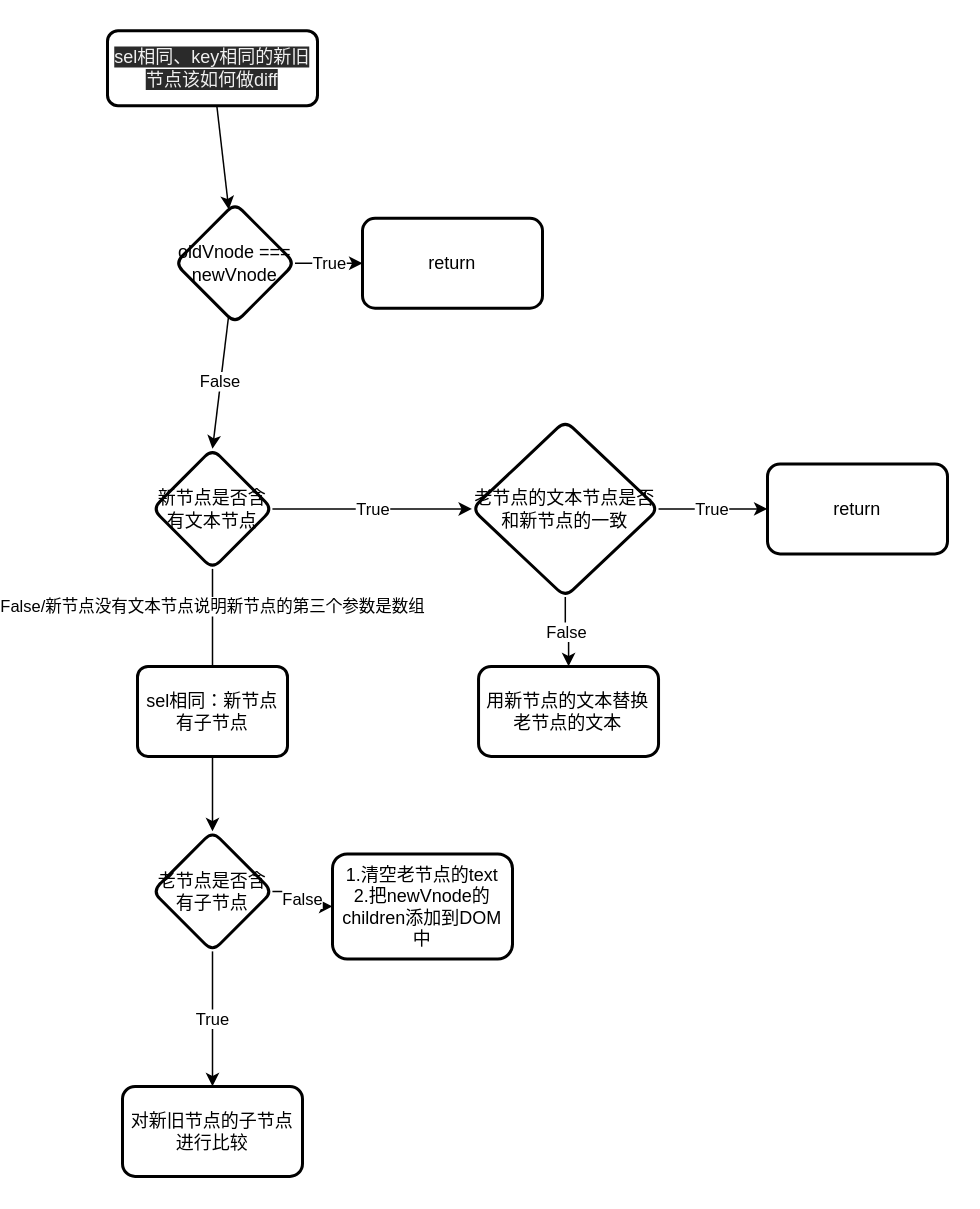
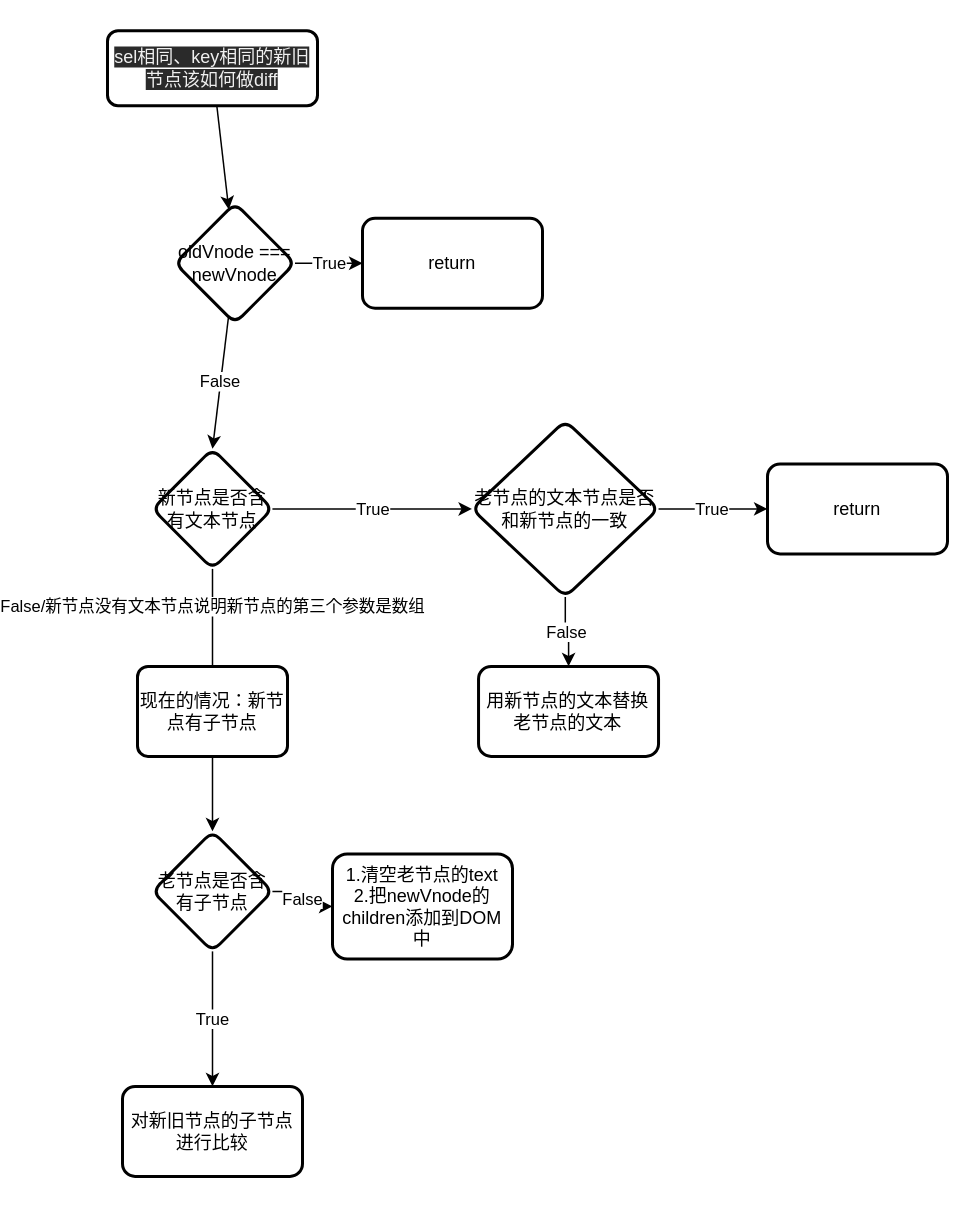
node "sel相同：新节点有子节点": label "sel相同：新节点有子节点" -> "现在的情况：新节点有子节点"
